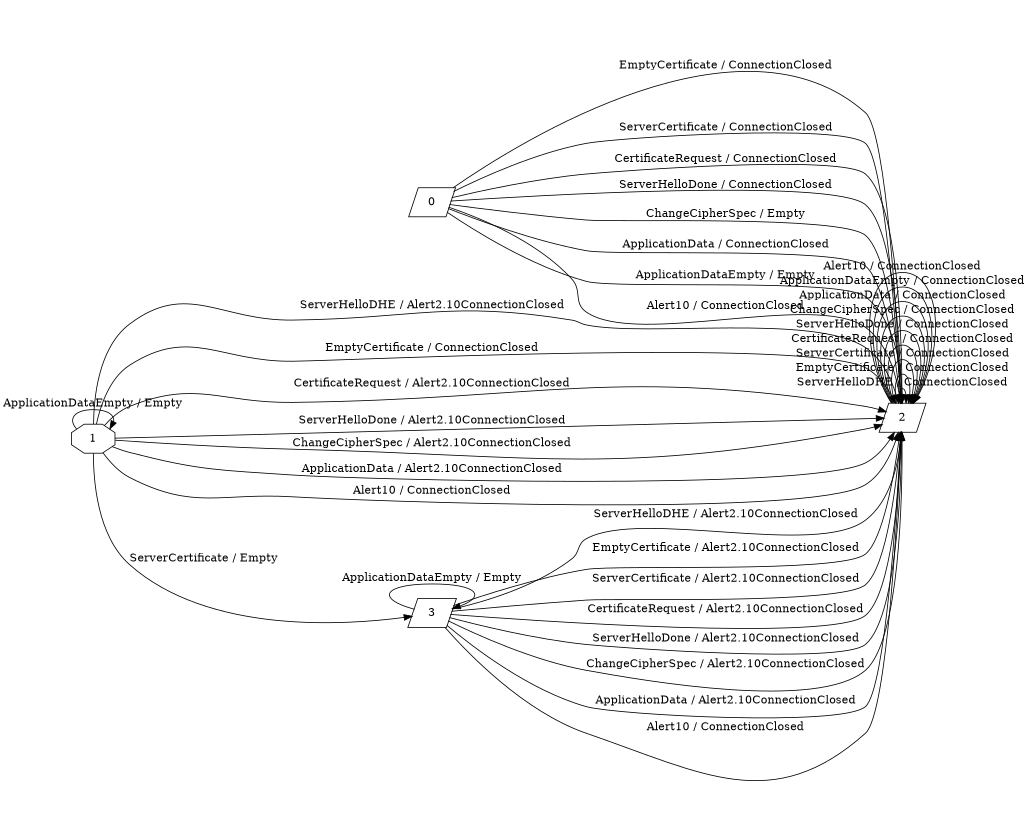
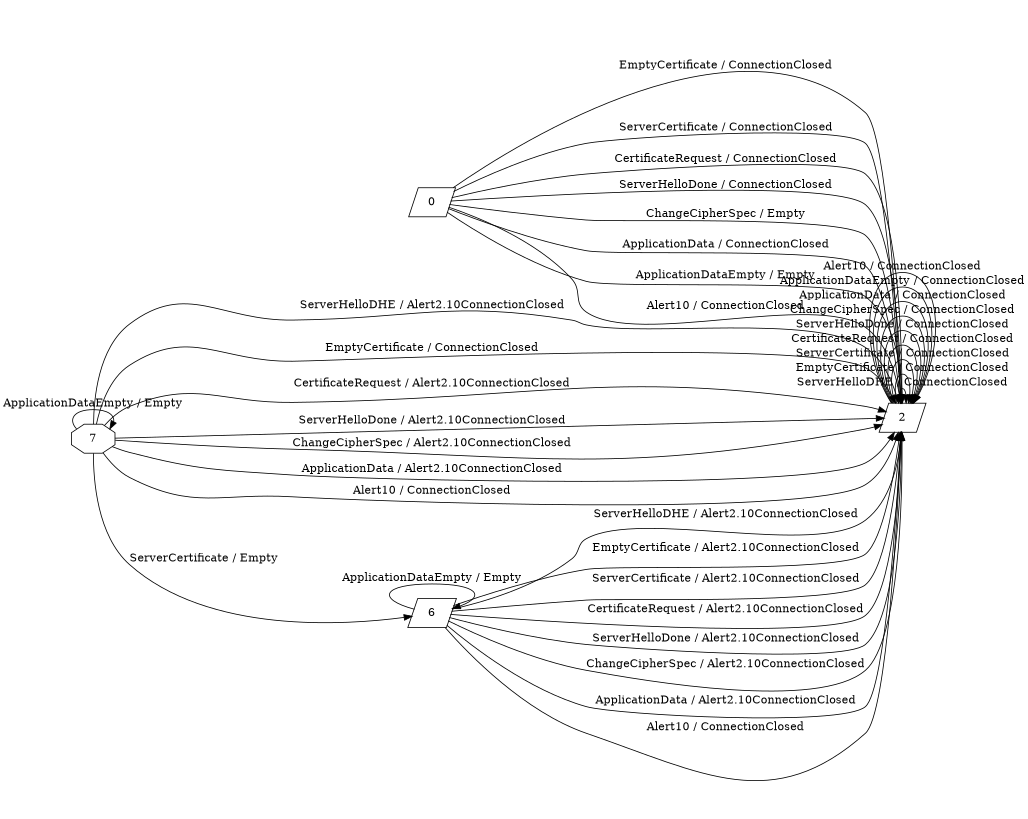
node "1": label "1" -> "7"
node "3": label "3" -> "6"
